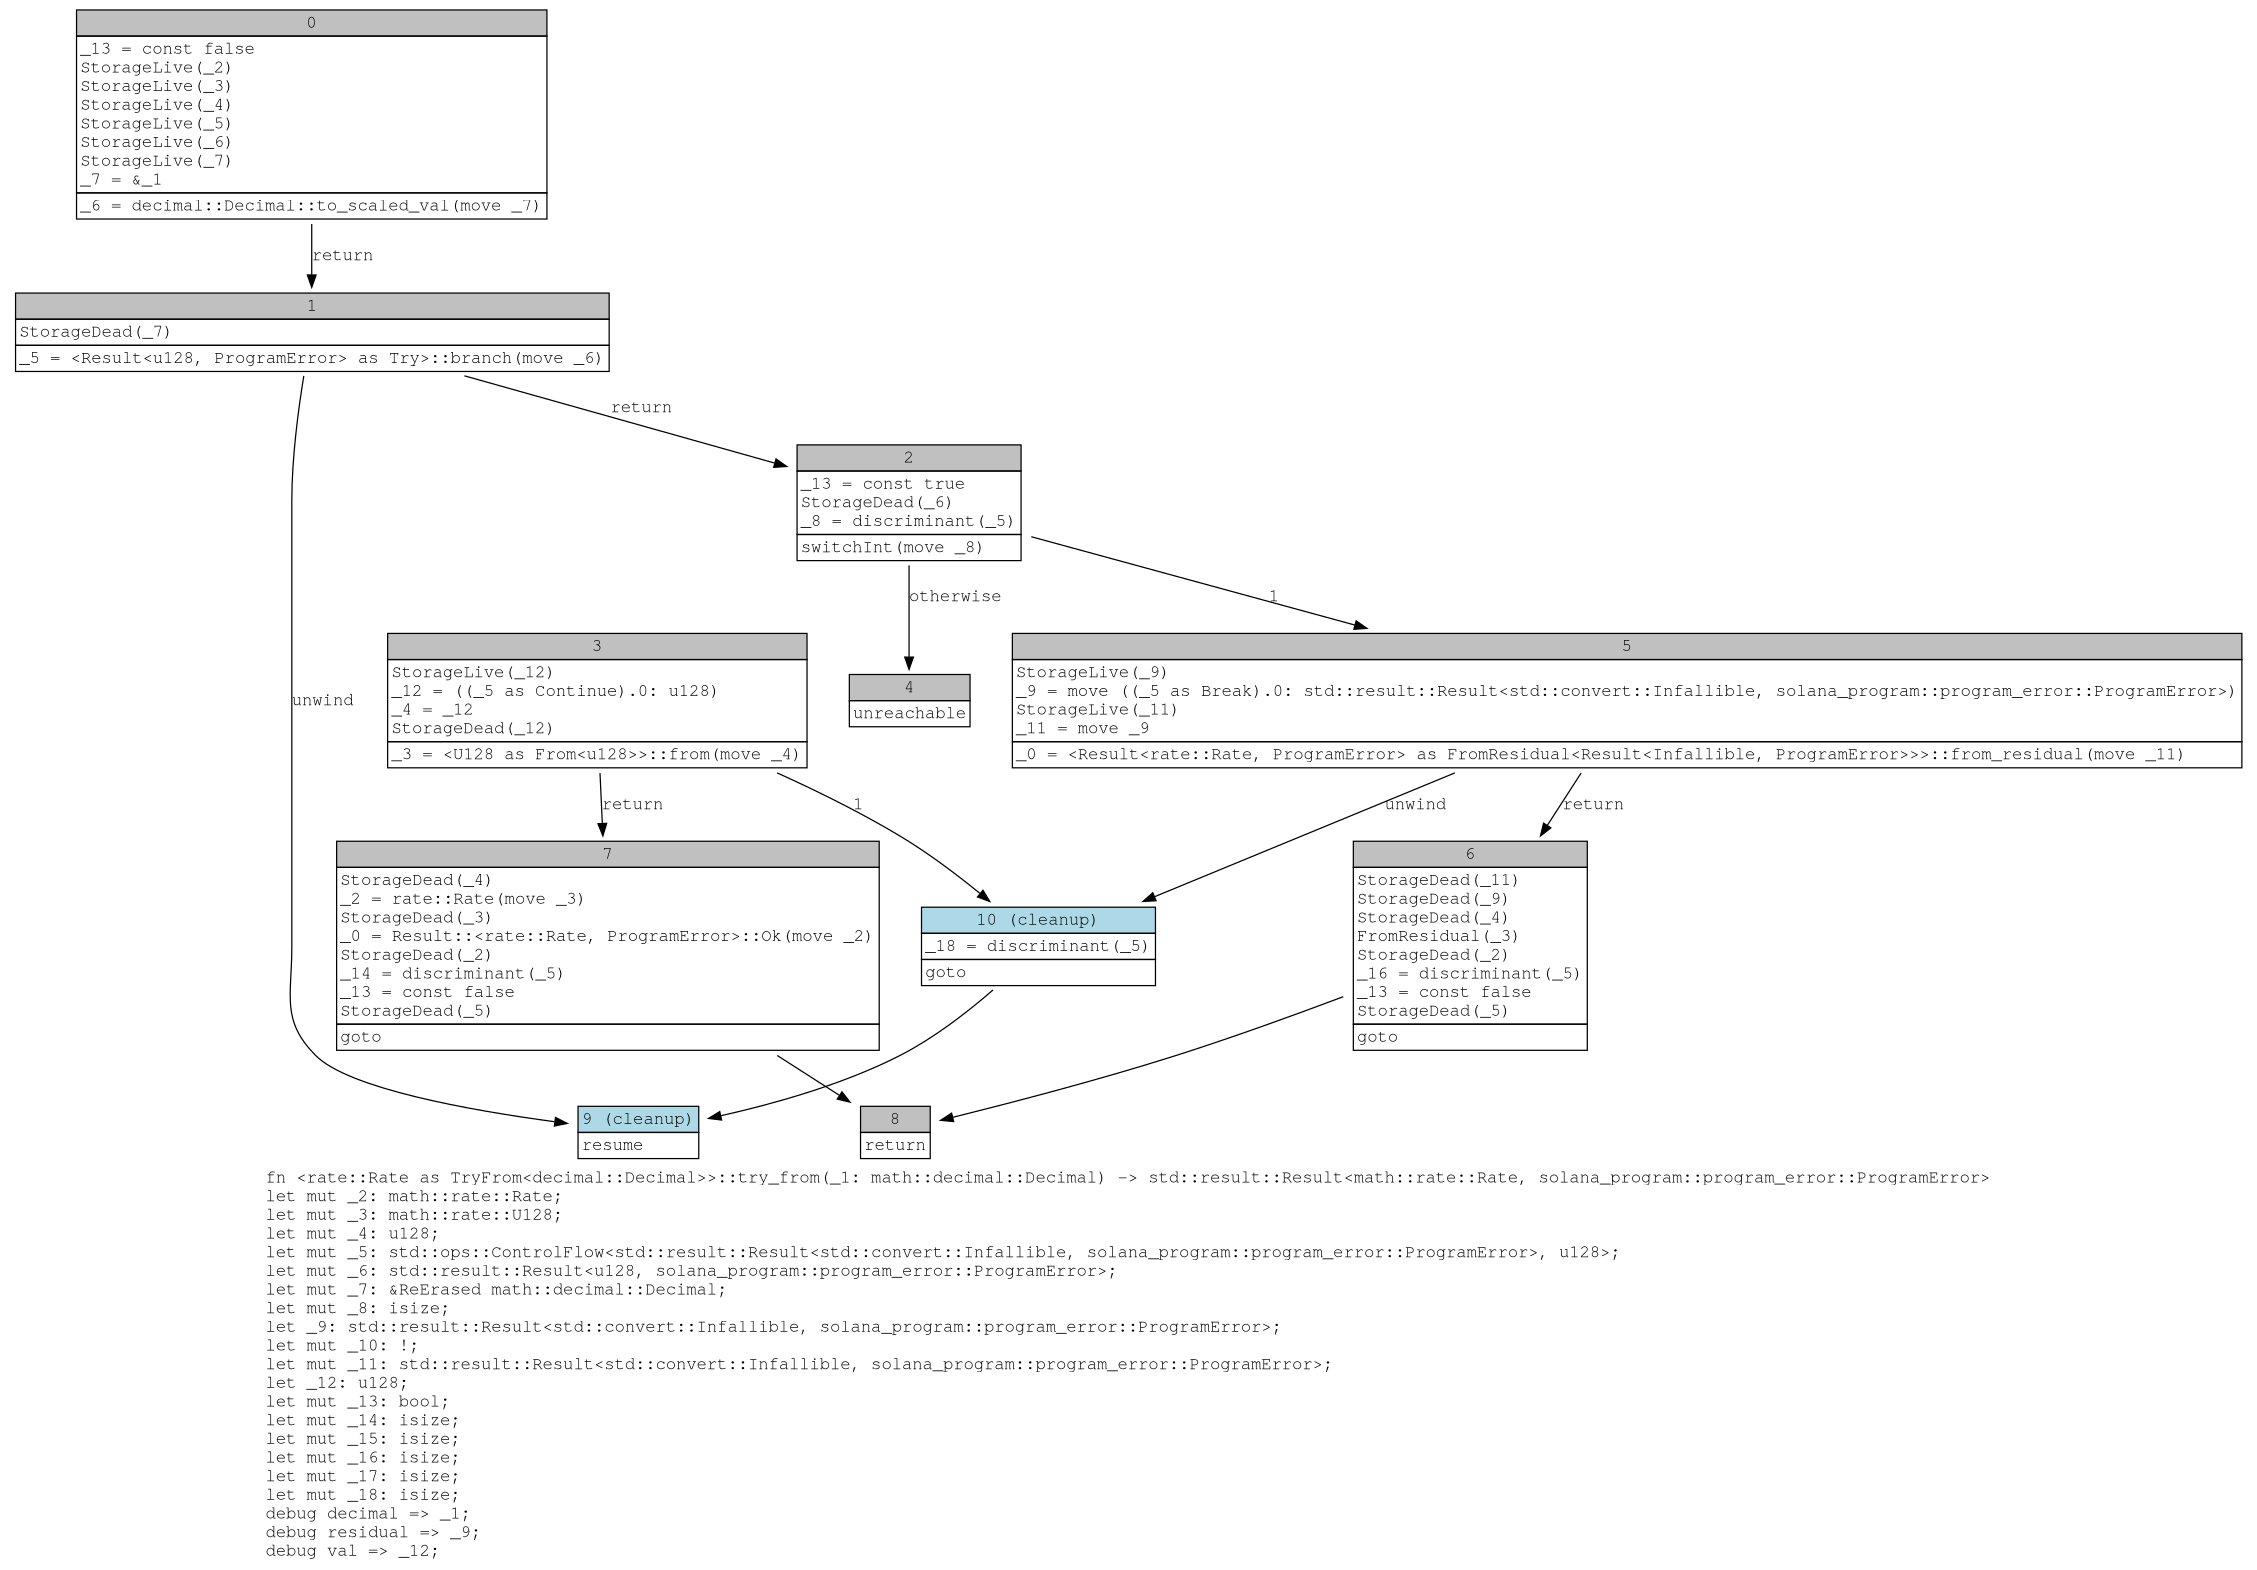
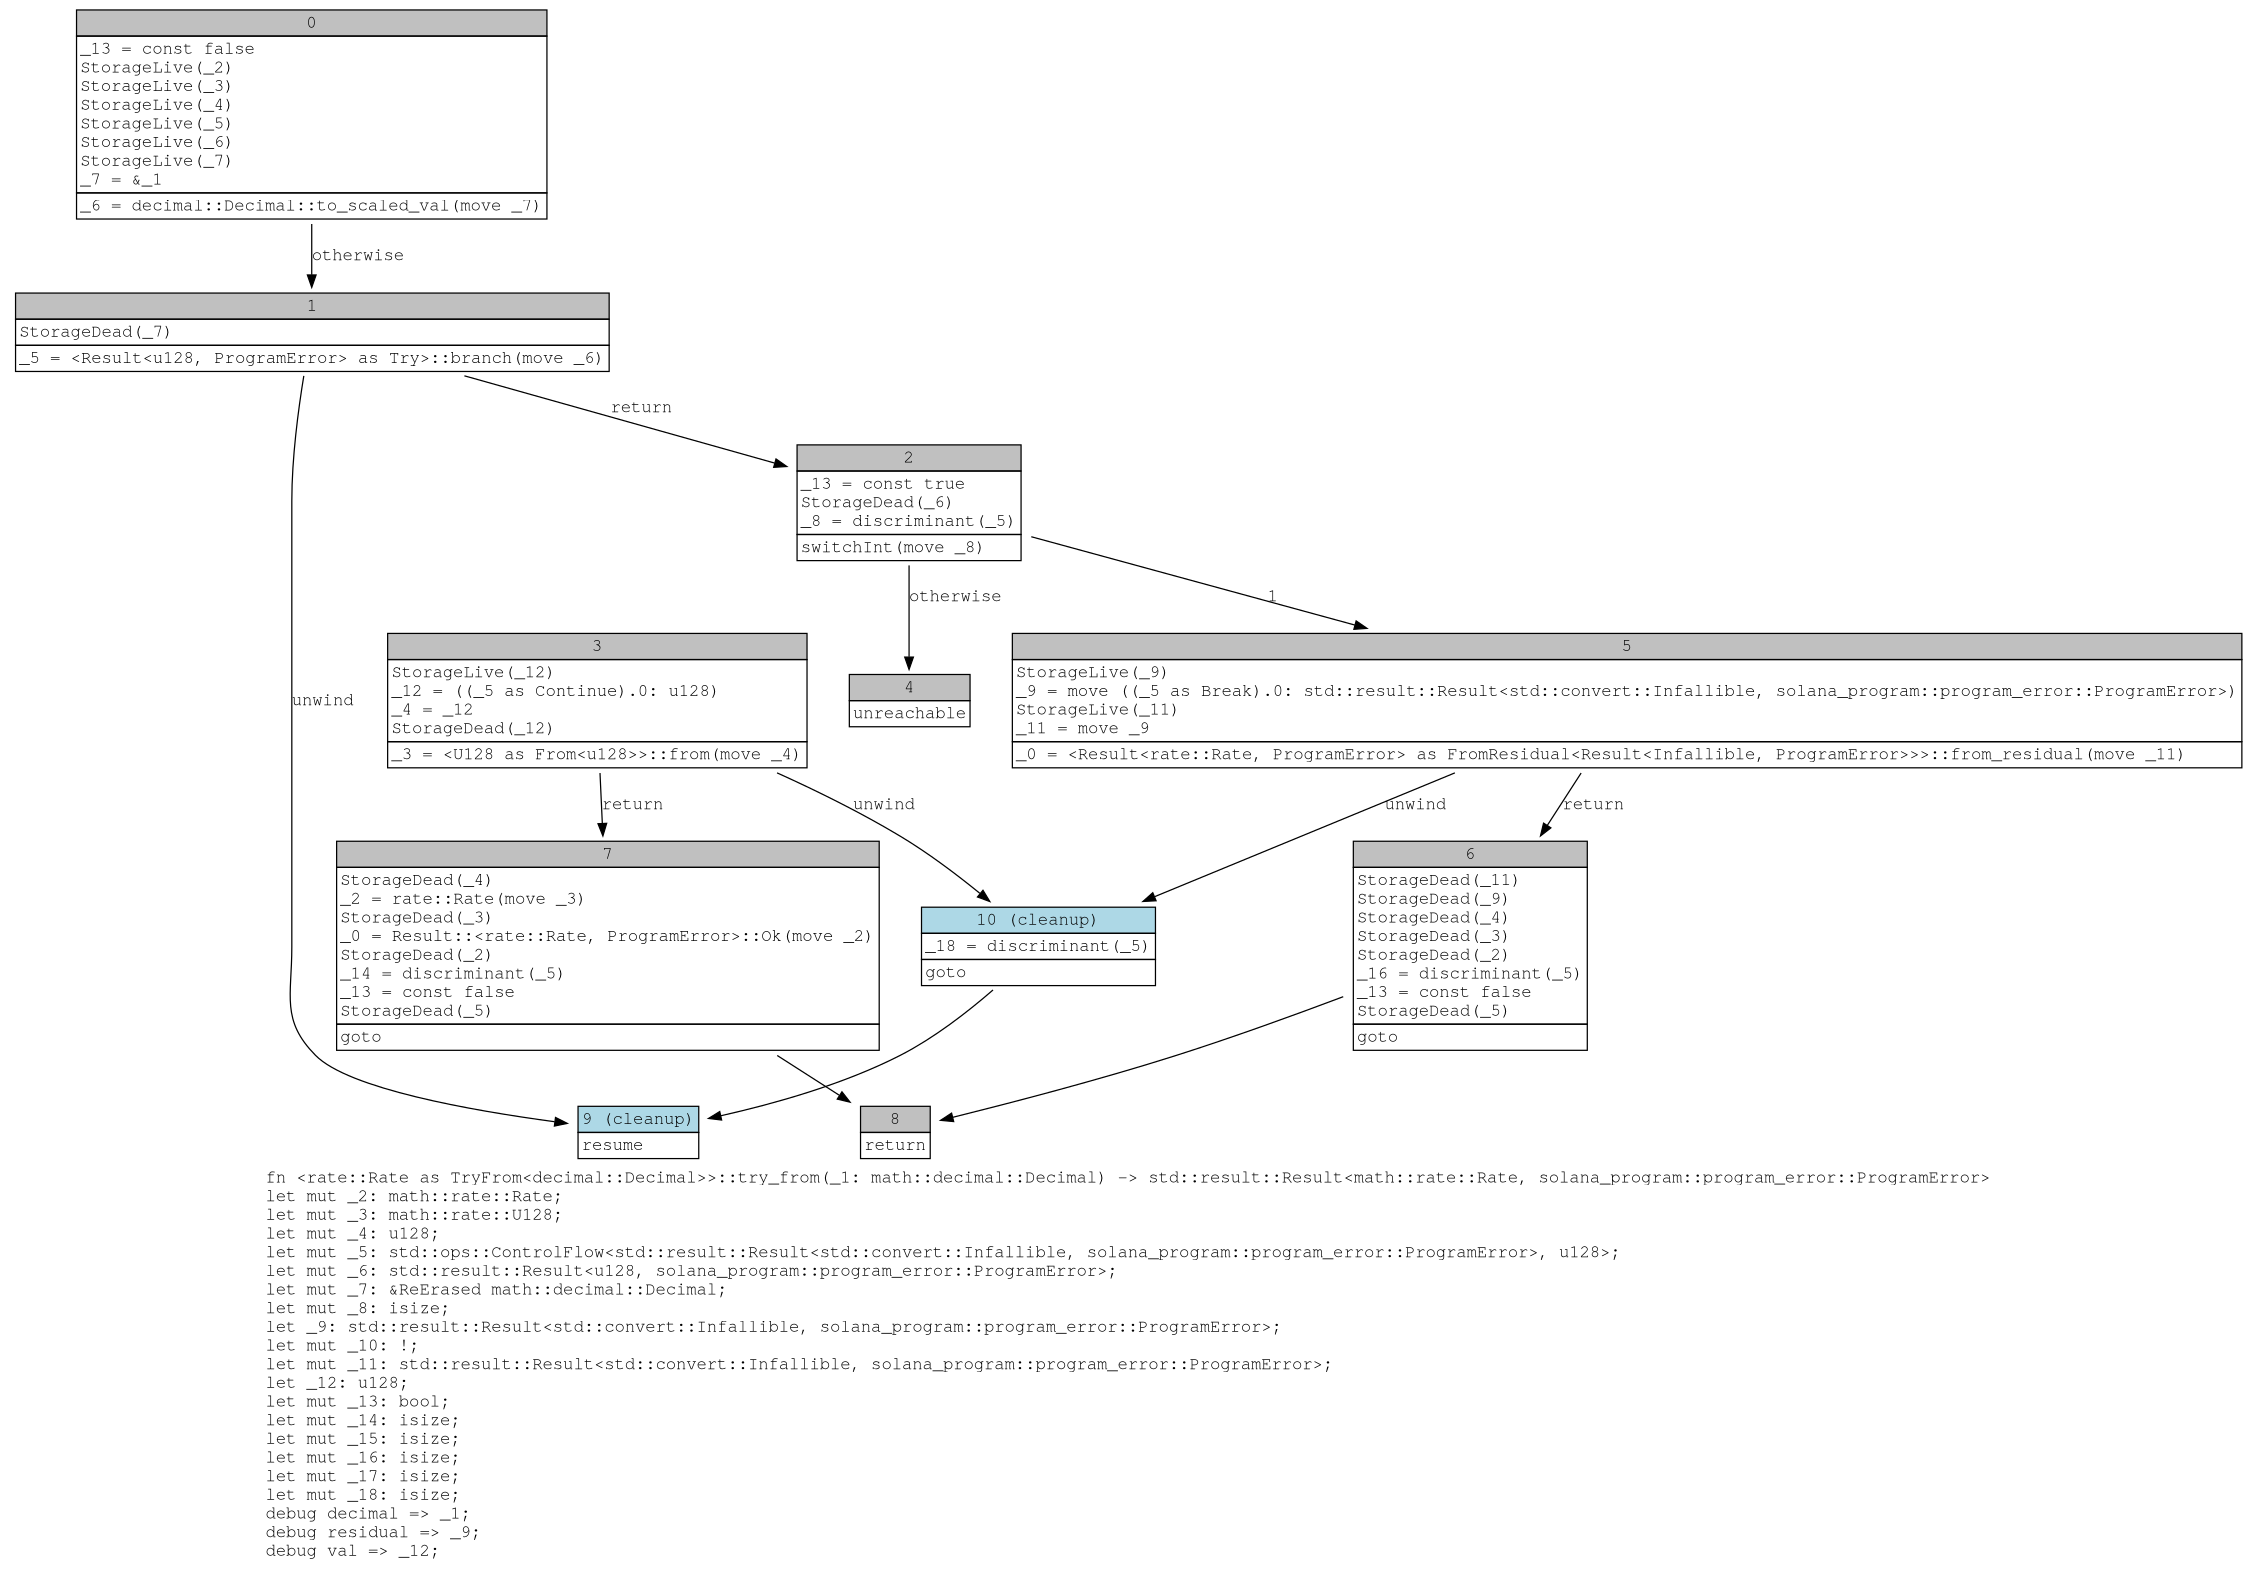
edge "0" -> "1": label "return" -> "otherwise"
edge "3" -> "10 (cleanup)": label "1" -> "unwind"
node "6": text "FromResidual(_3)" -> "StorageDead(_3)"
